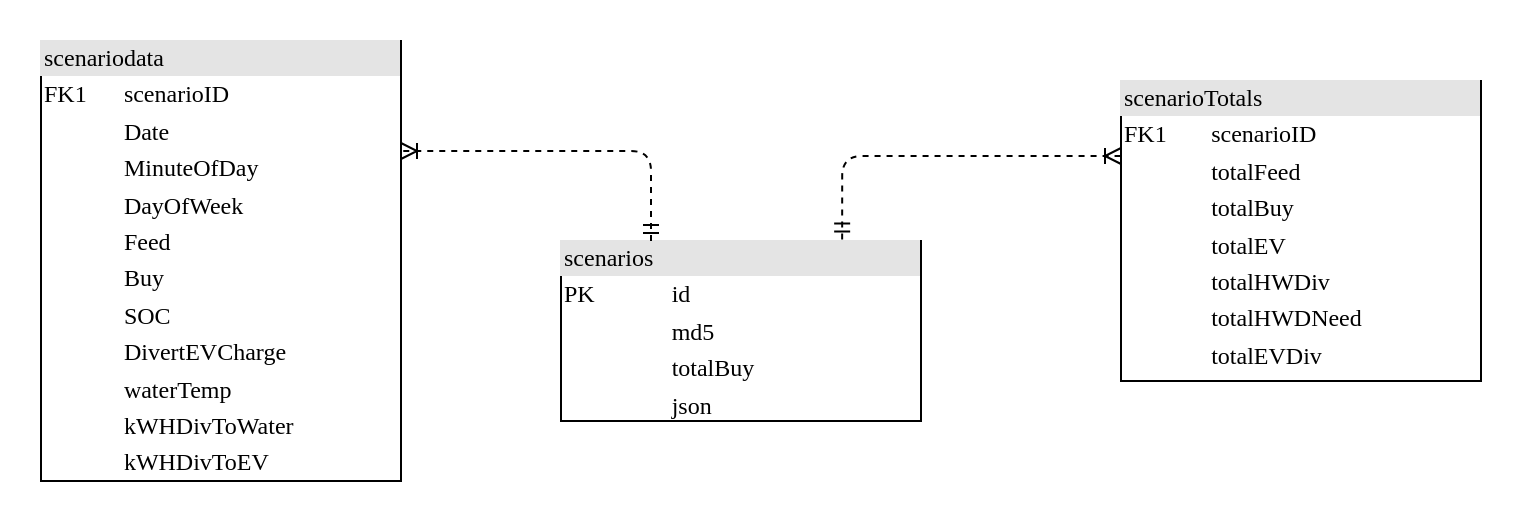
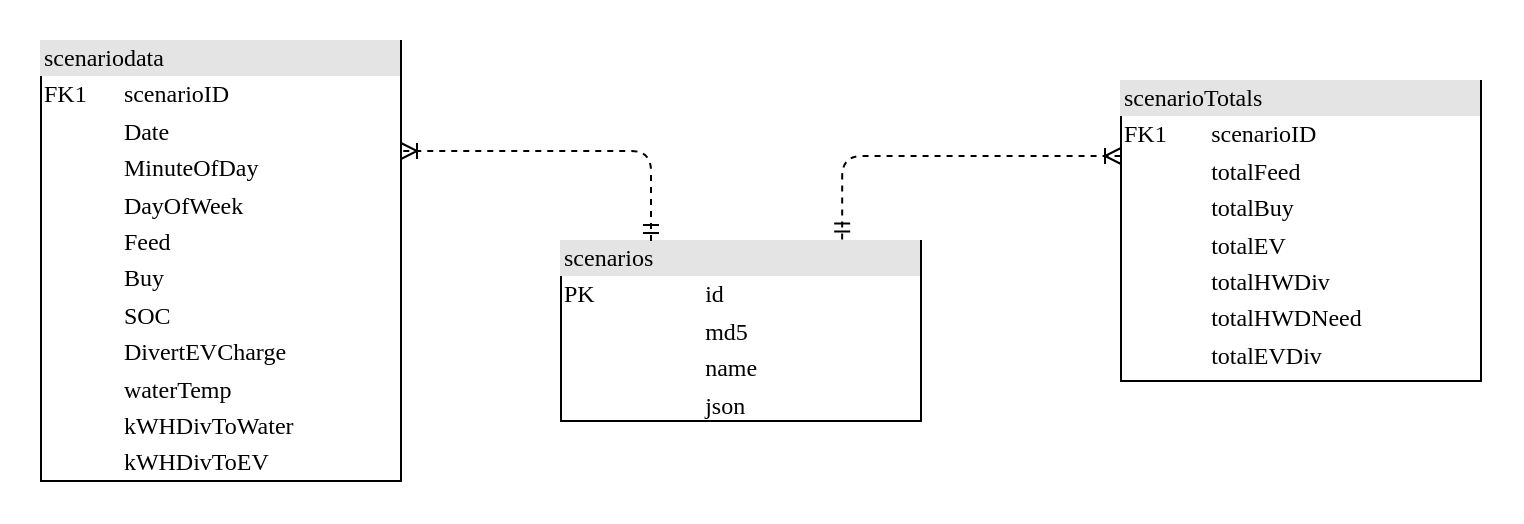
node "scenarios PK id md5 totalBuy json": label "scenarios PK id md5 totalBuy json" -> "scenarios PK id md5 name json"
